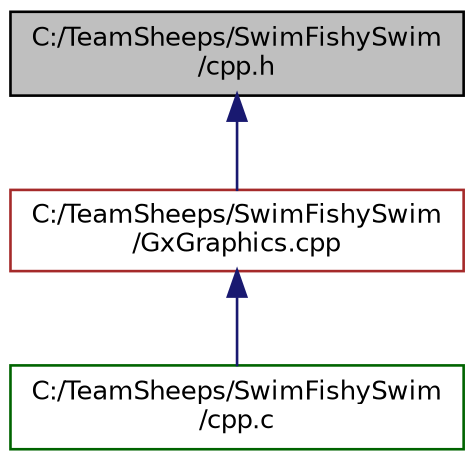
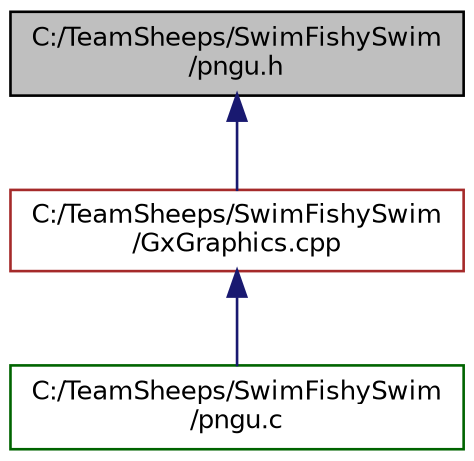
node "C:/TeamSheeps/SwimFishySwim /cpp.h": label "C:/TeamSheeps/SwimFishySwim /cpp.h" -> "C:/TeamSheeps/SwimFishySwim /pngu.h"
node "C:/TeamSheeps/SwimFishySwim /cpp.c": label "C:/TeamSheeps/SwimFishySwim /cpp.c" -> "C:/TeamSheeps/SwimFishySwim /pngu.c"
